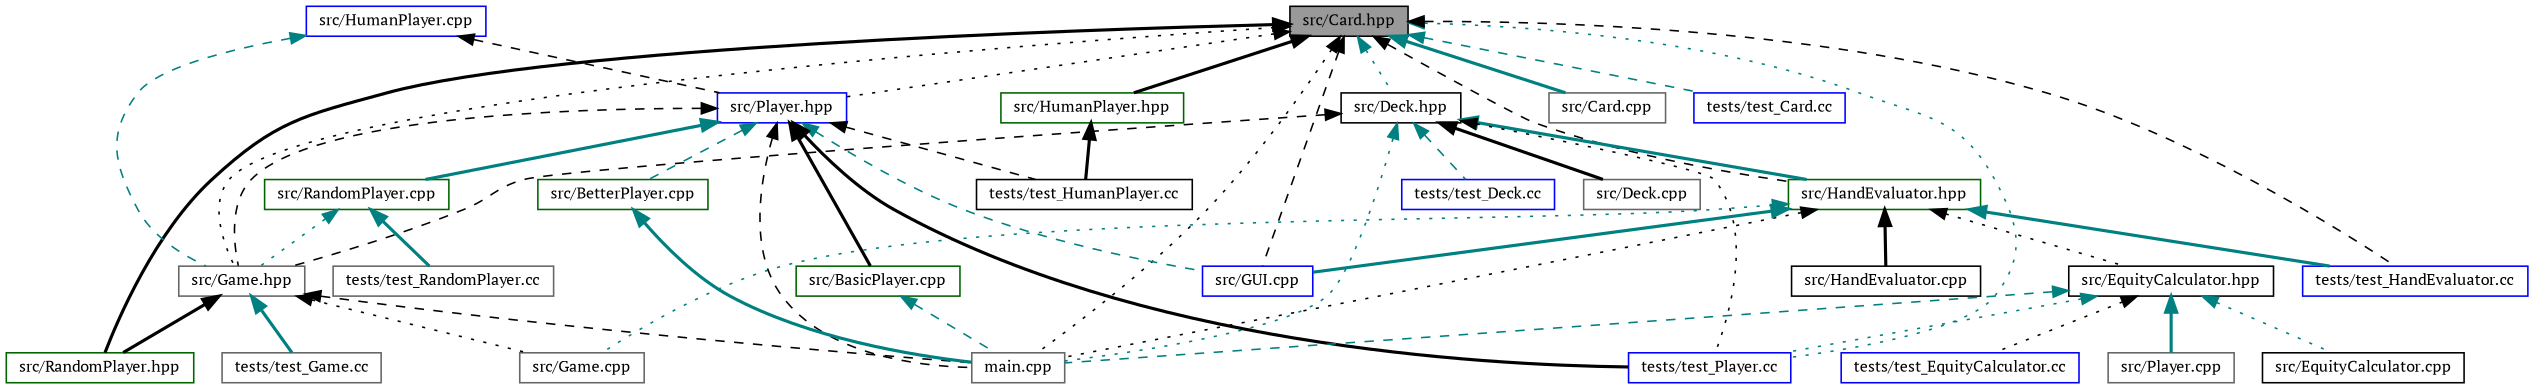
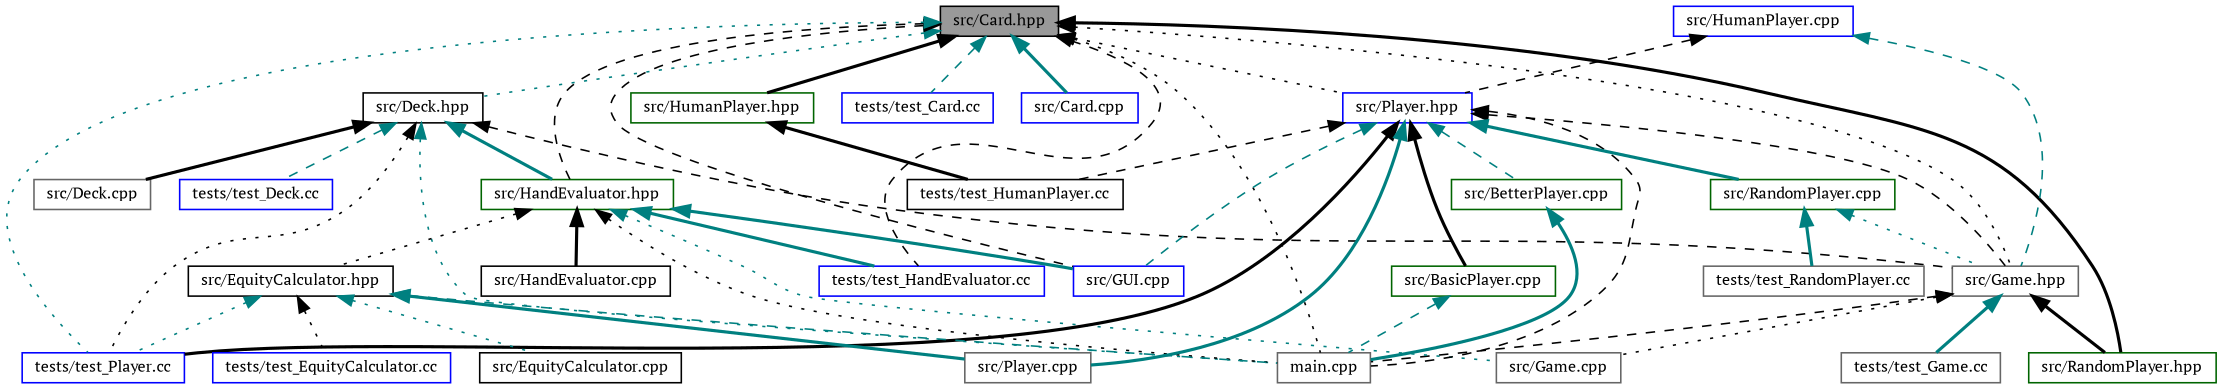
node "src/Card.cpp": color gray40 -> blue
edge "src/Player.cpp" -> "src/Player.hpp": added
